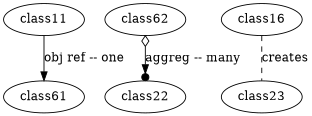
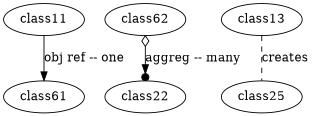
node "class16": label "class16" -> "class13"
node "class23": label "class23" -> "class25"
